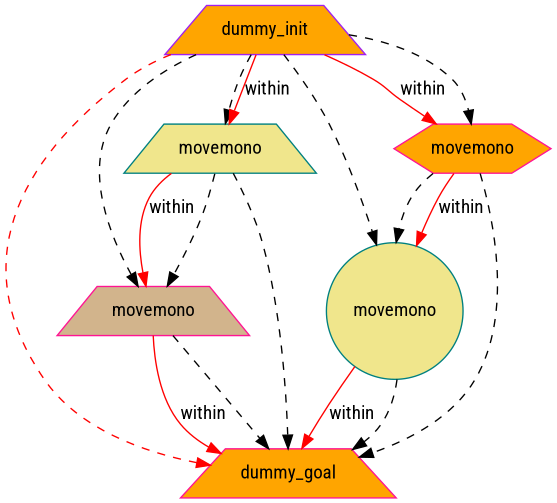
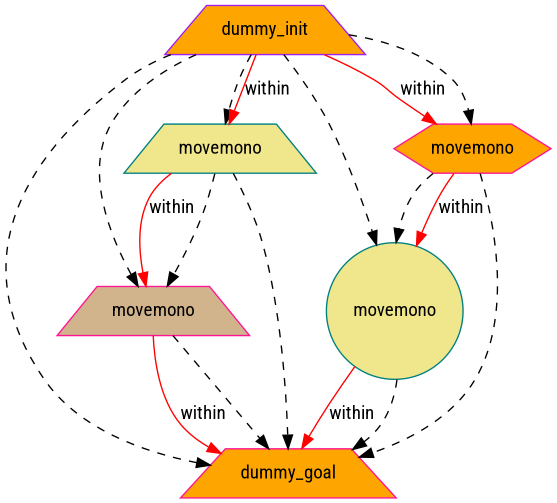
edge "dummy_init" -> "dummy_goal": color red -> black
